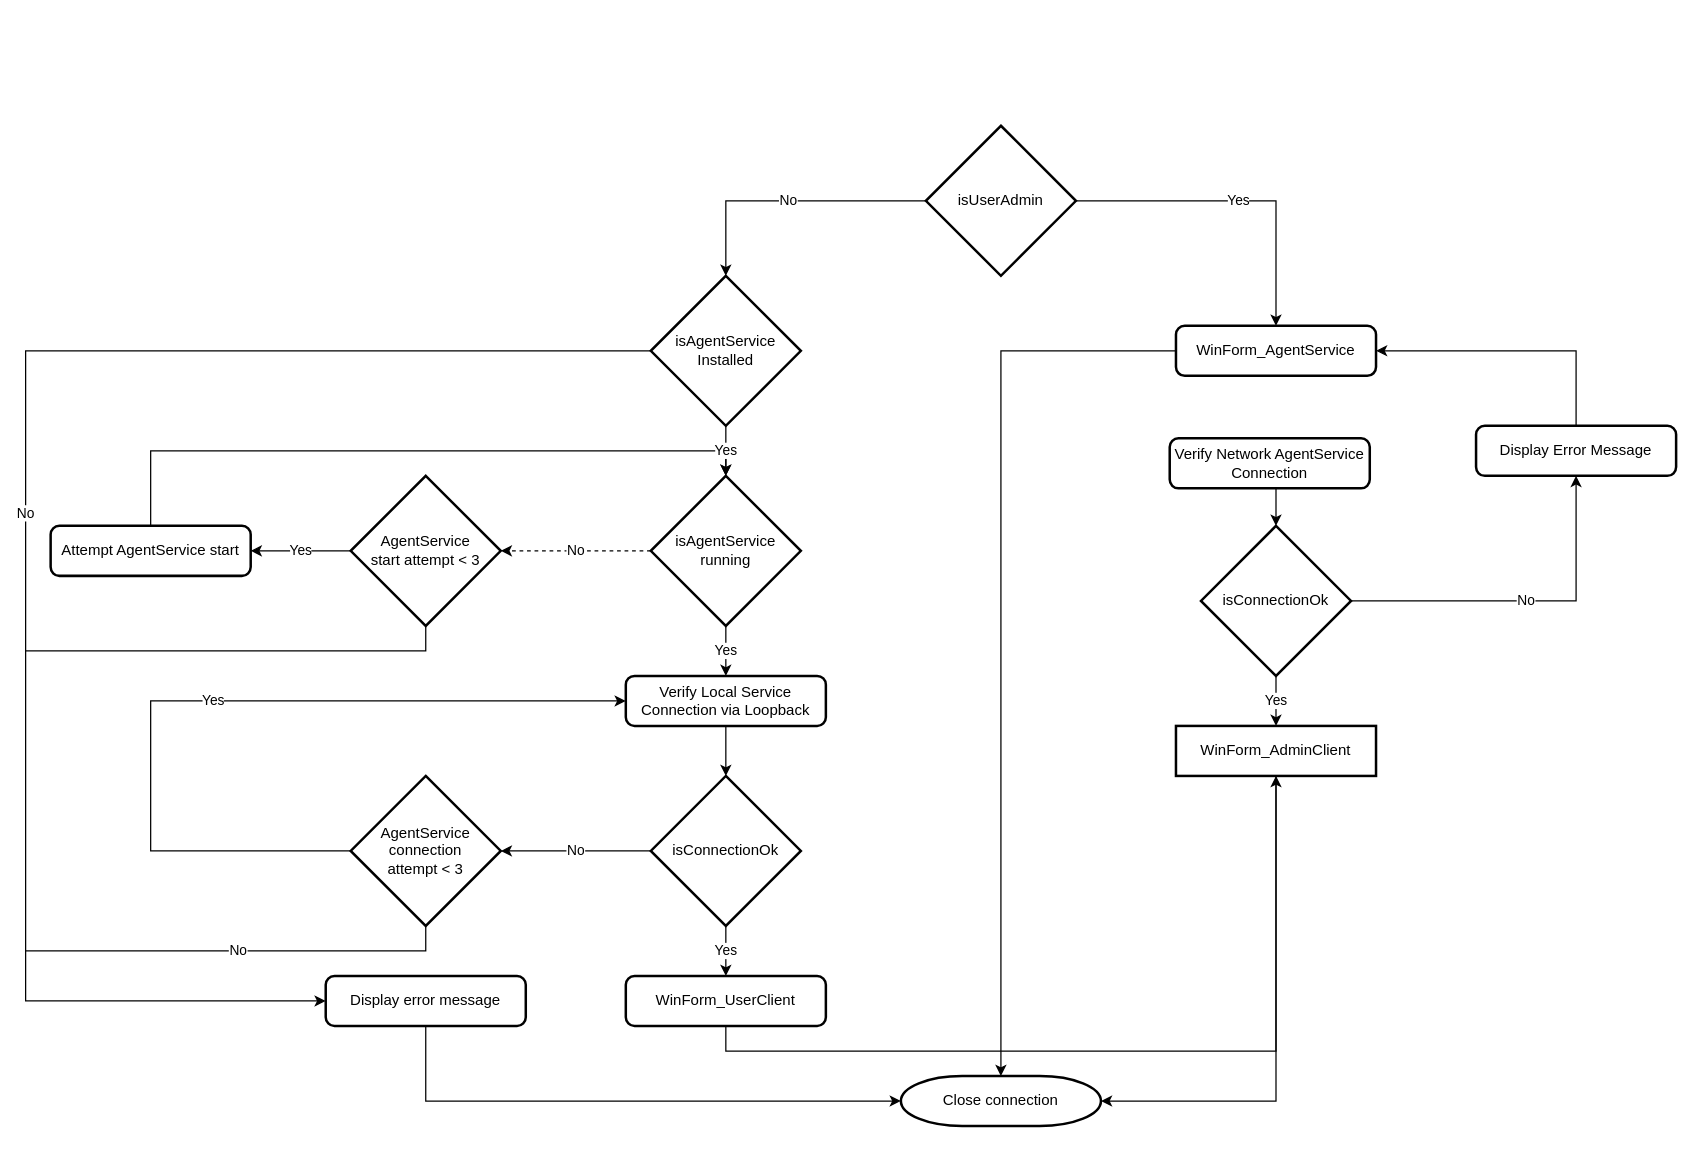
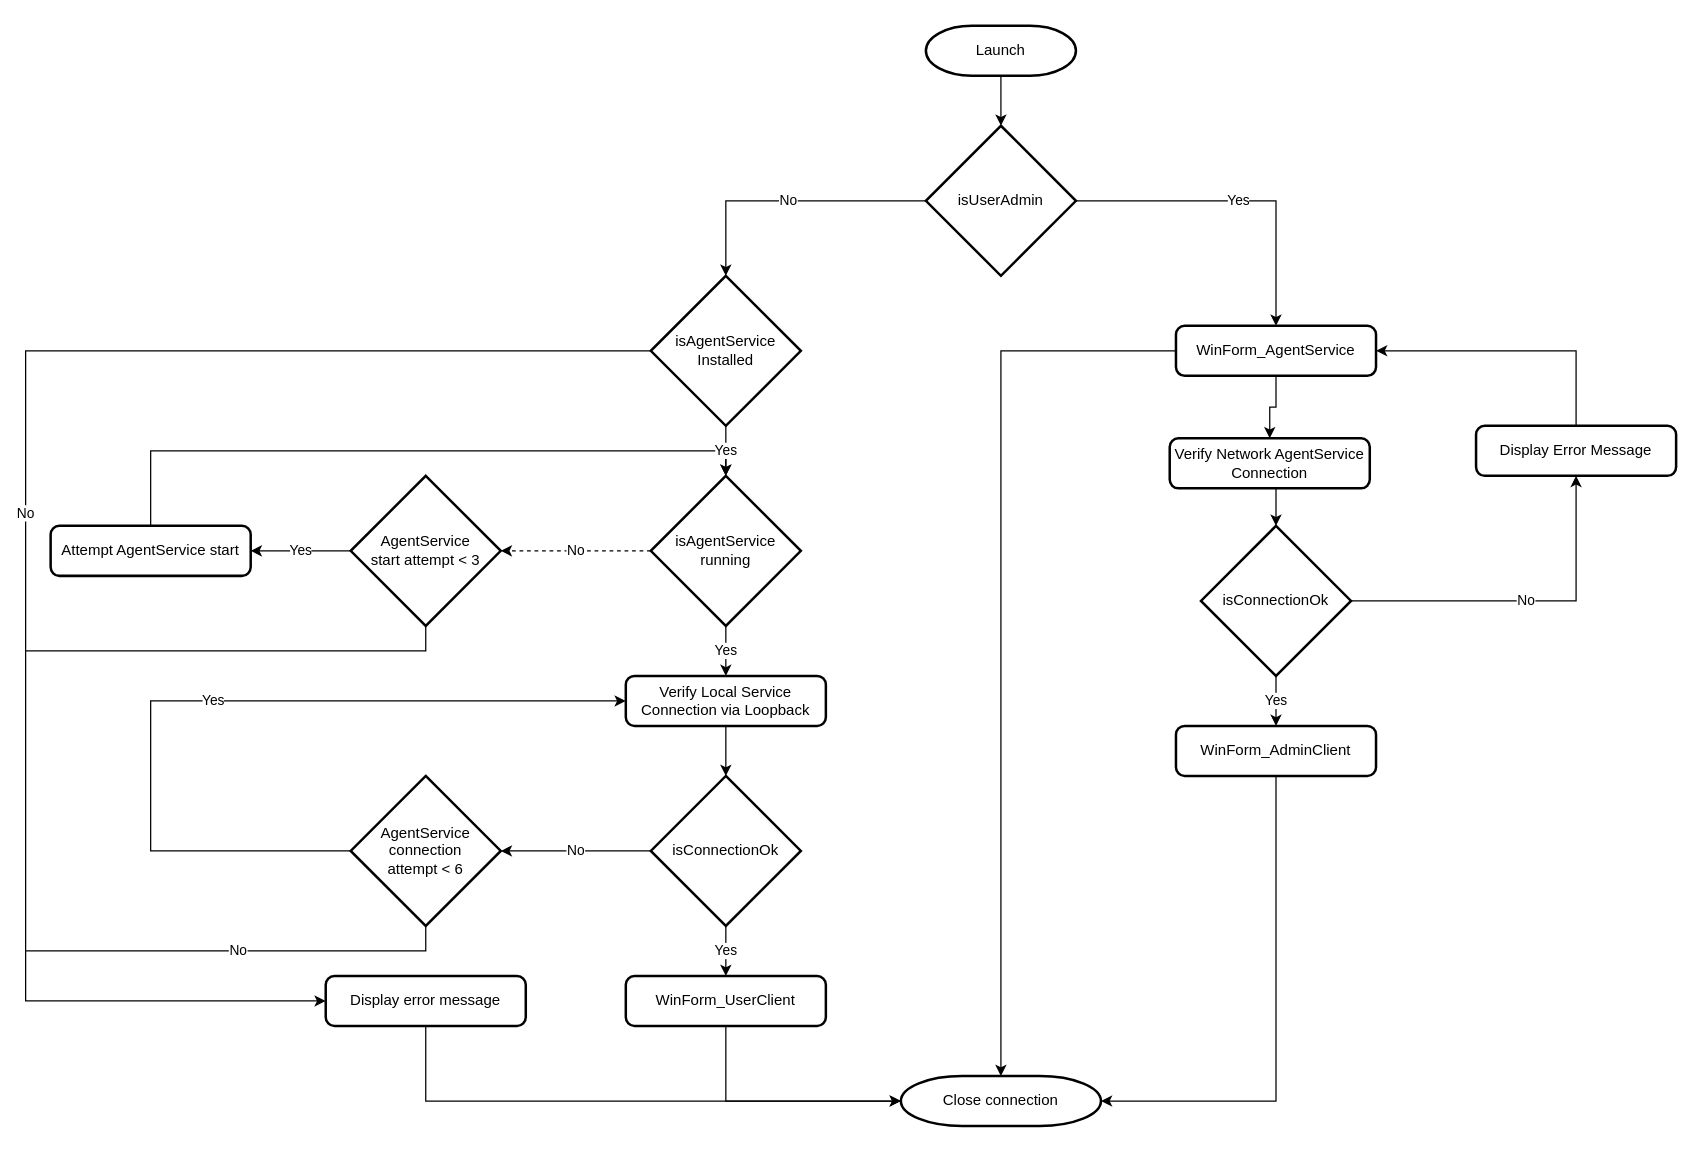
node "Launch": added
edge "Launch" -> "isUserAdmin": added
edge "WinForm_AgentService" -> "Verify Network AgentService Connection": added
node "WinForm_AdminClient": shape rectangle -> rounded rectangle
node "AgentService connection attempt < 3": label "AgentService connection attempt < 3" -> "AgentService connection attempt < 6"
edge "WinForm_UserClient" -> "WinForm_AdminClient": now "WinForm_UserClient" -> "Close connection"
